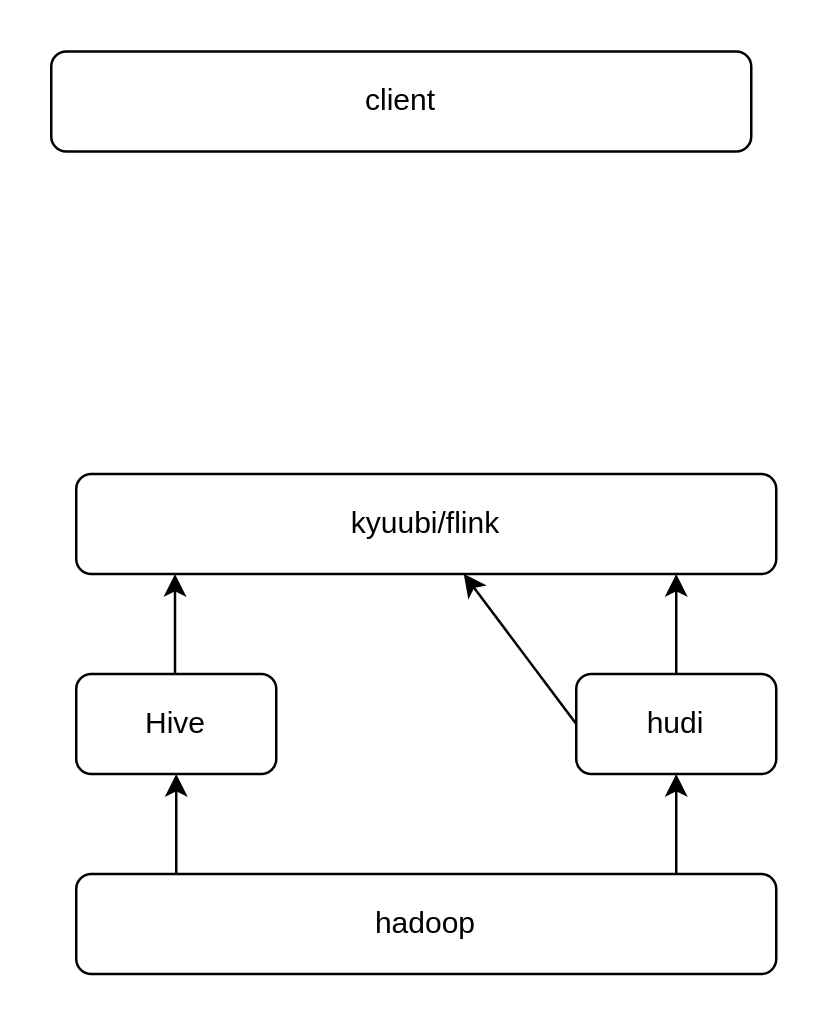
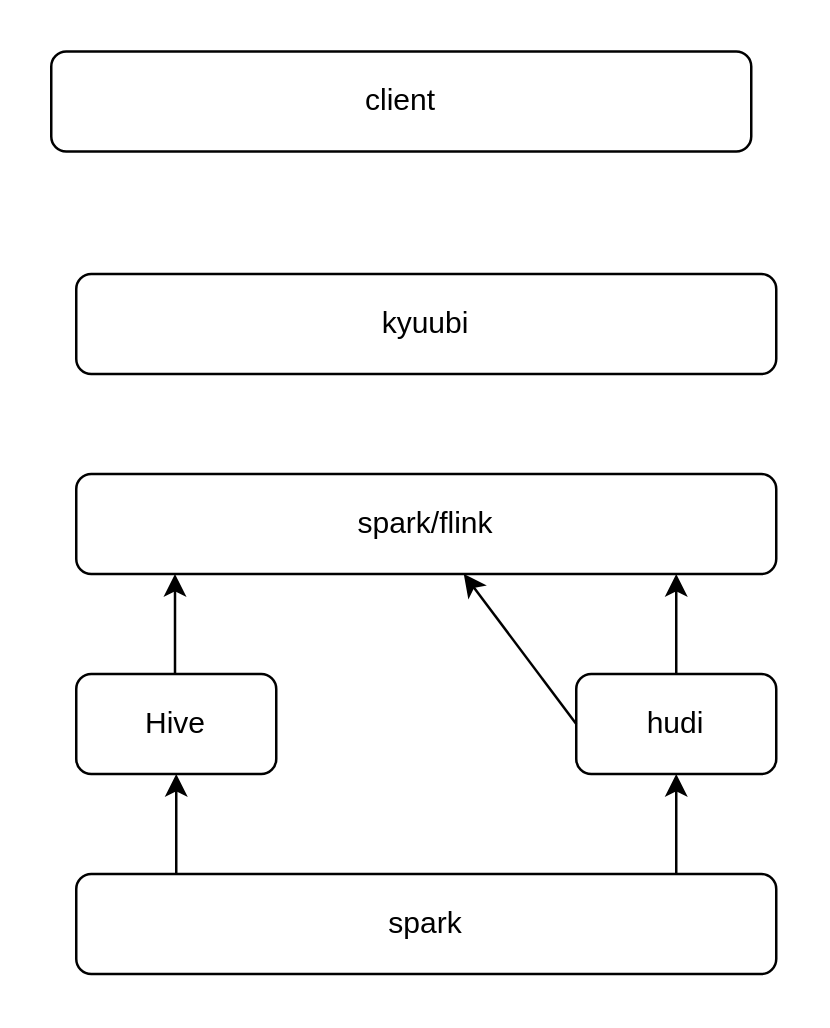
node "kyuubi": added
node "kyuubi/flink": label "kyuubi/flink" -> "spark/flink"
node "hadoop": label "hadoop" -> "spark"
